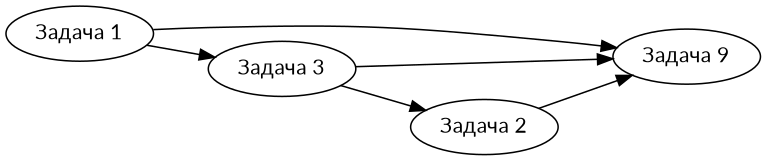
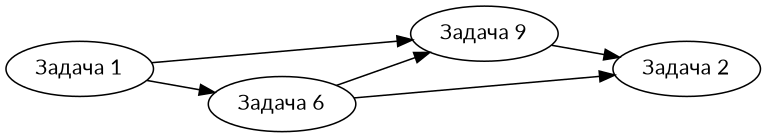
node "Задача 3": label "Задача 3" -> "Задача 6"
edge "Задача 2" -> "Задача 9": reversed
